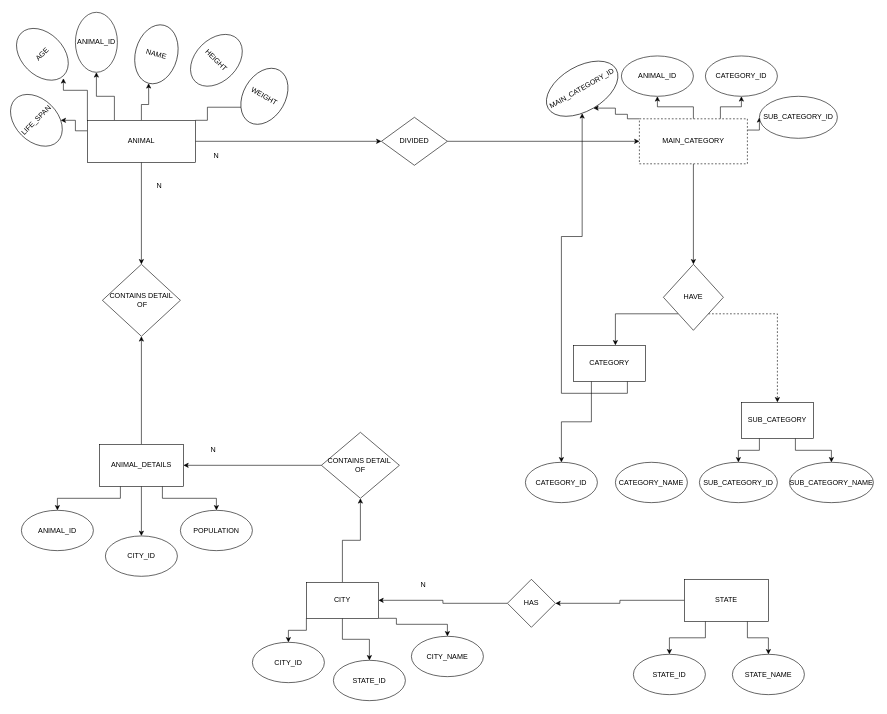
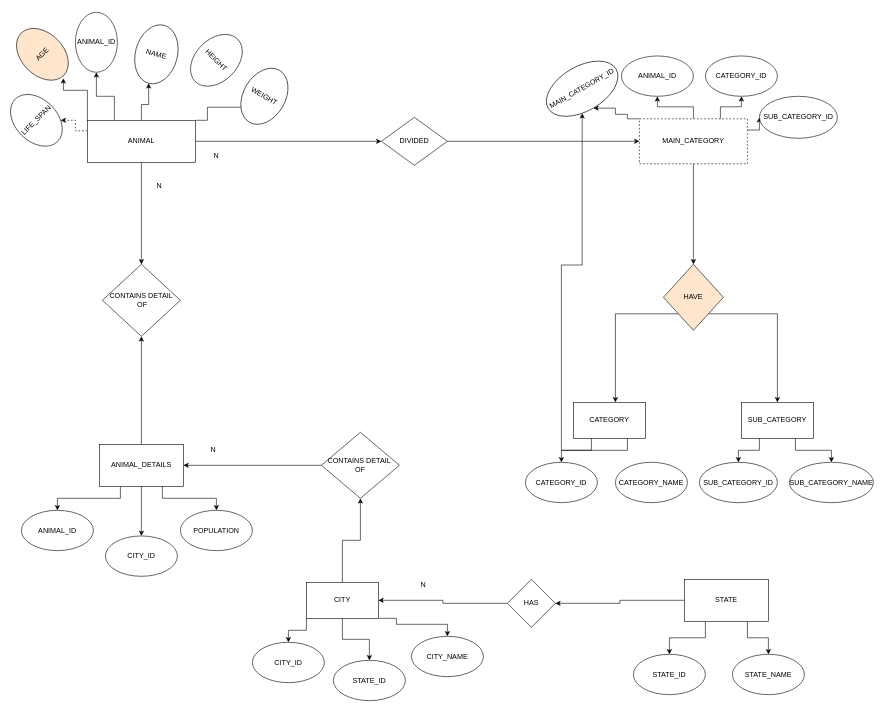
node "AGE": fillcolor #ffffff -> #ffe6cc
edge "ANIMAL" -> "LIFE_SPAN": style solid -> dashed
node "HAVE": fillcolor #ffffff -> #ffe6cc
edge "HAVE" -> "SUB_CATEGORY": style dashed -> solid
node "CATEGORY": moved (609, 363) -> (609, 420)
